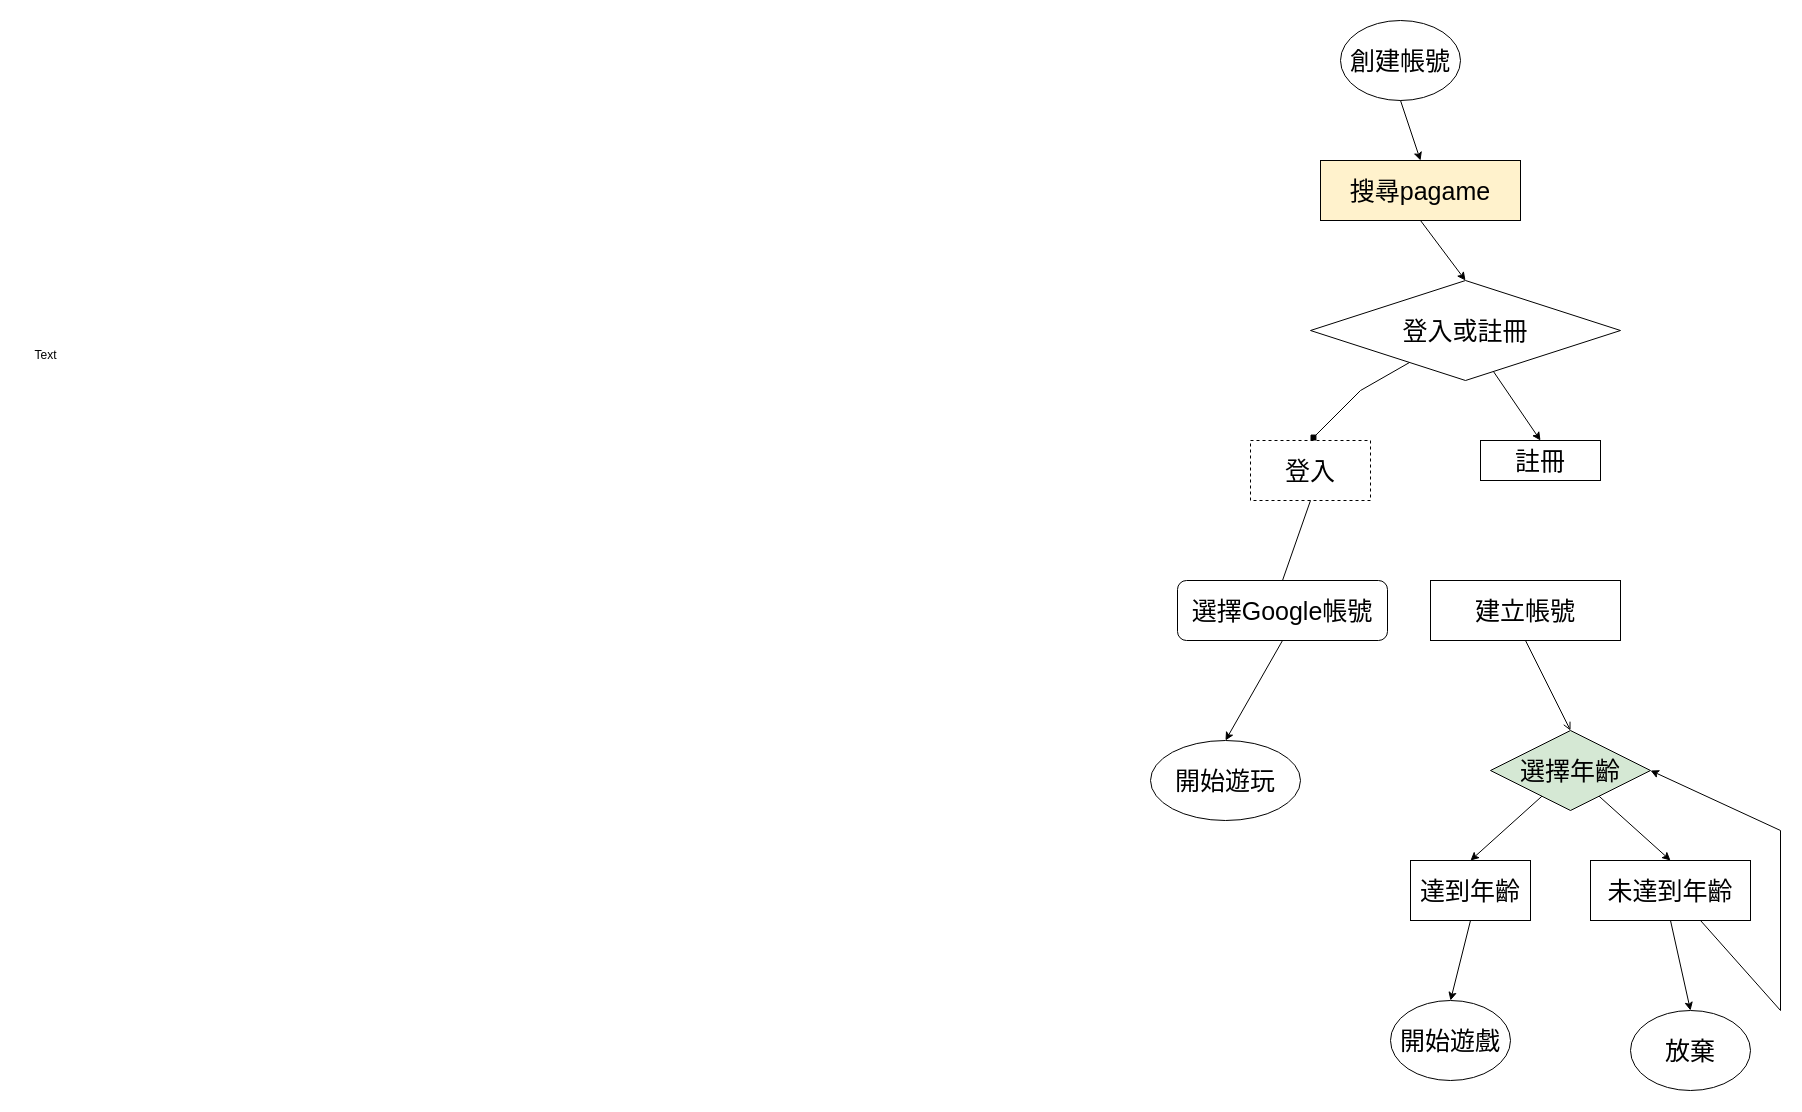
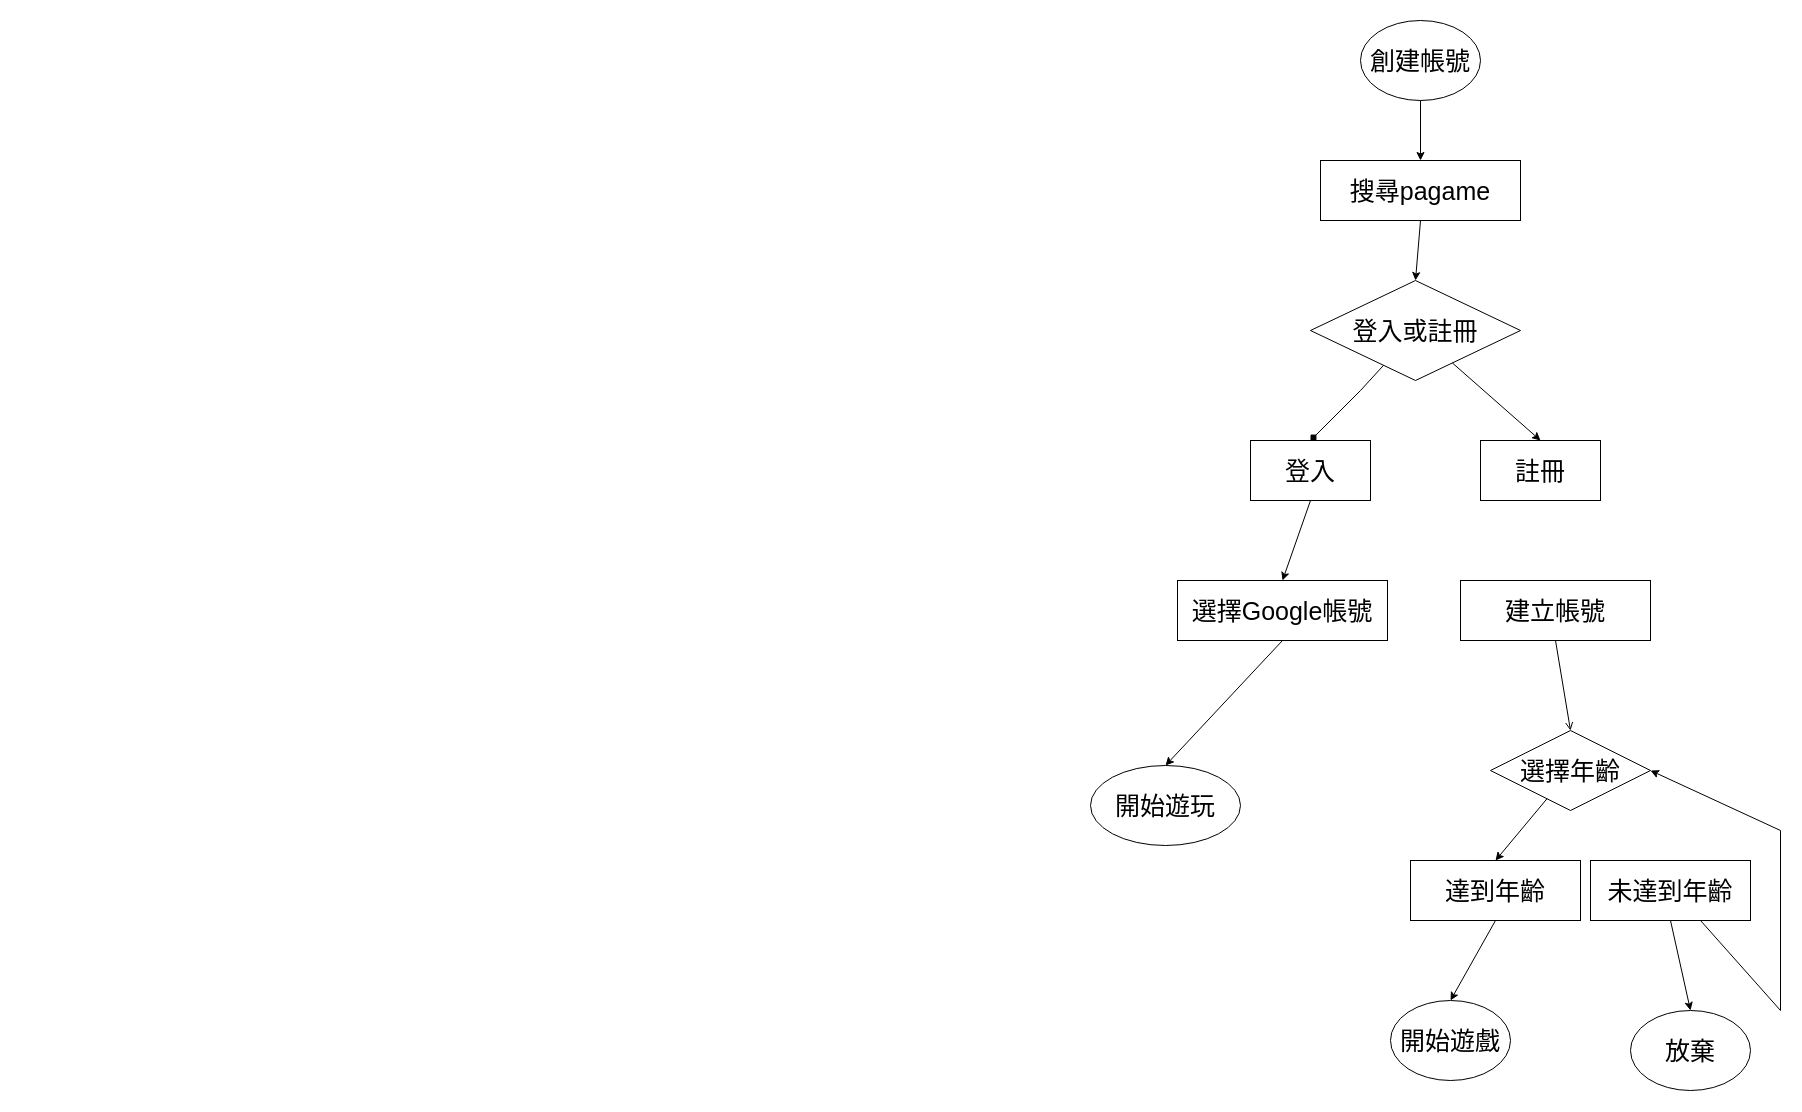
node "創建帳號": moved (1401, 61) -> (1421, 61)
node "搜尋pagame": fillcolor #fff2cc -> #ffffff
node "登入或註冊": size 310x100 -> 210x100
node "Text": removed
node "註冊": size 120x40 -> 120x60
node "登入": style dashed -> solid
edge "登入" -- "選擇Google帳號": arrowhead none -> classic
node "選擇Google帳號": shape rounded rectangle -> rectangle
node "建立帳號": moved (1526, 611) -> (1556, 611)
node "選擇年齡": fillcolor #d5e8d4 -> #ffffff
node "開始遊玩": moved (1226, 781) -> (1166, 806)
edge "選擇年齡" -> "未達到年齡": removed
node "達到年齡": size 120x60 -> 170x60
